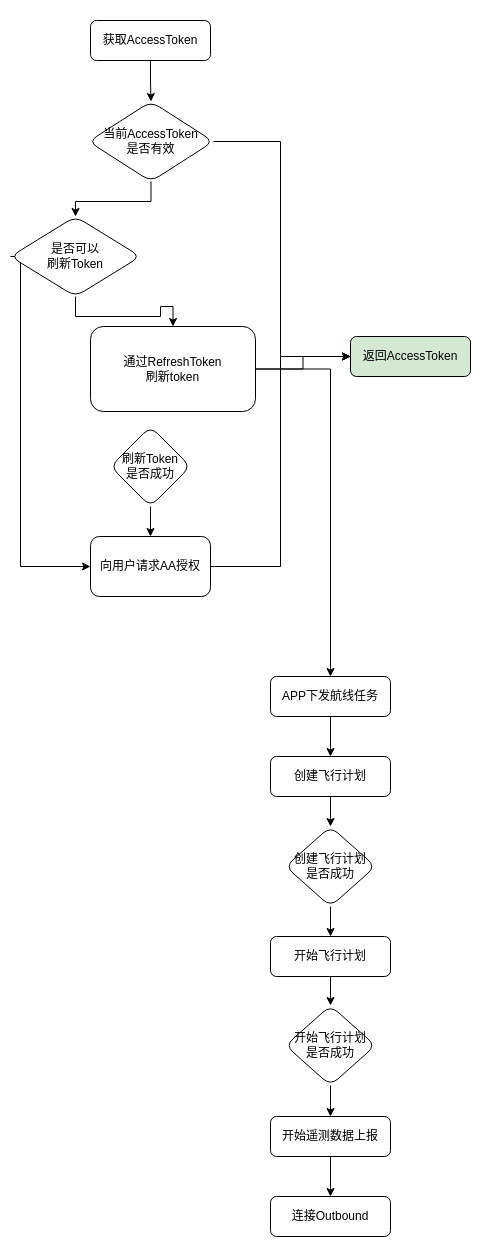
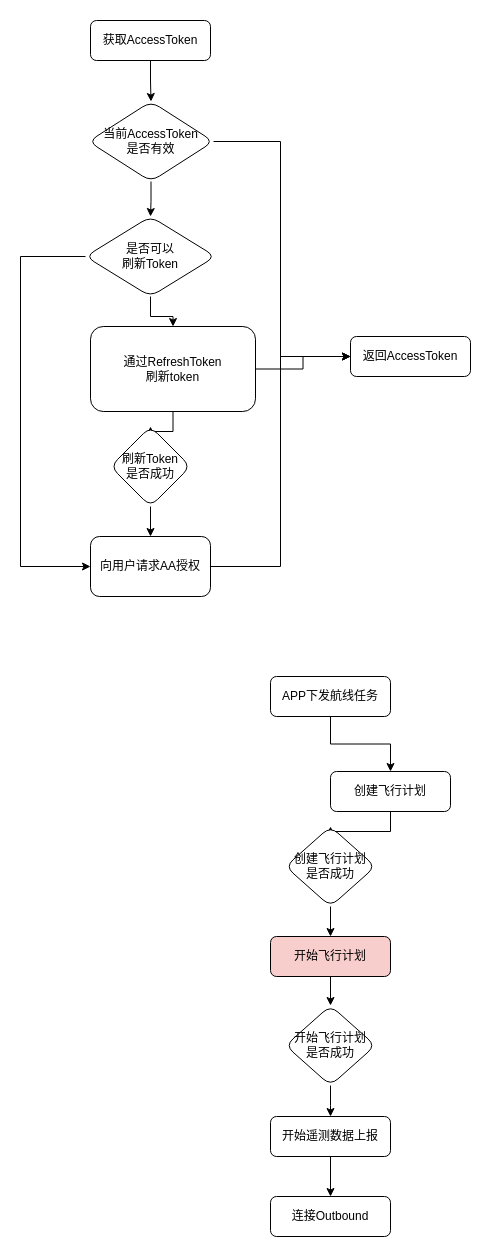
node "是否可以 刷新Token": moved (76, 257) -> (151, 257)
node "返回AccessToken": fillcolor #d5e8d4 -> #ffffff
edge "通过RefreshToken 刷新token" -> "APP下发航线任务": now "通过RefreshToken 刷新token" -> "刷新Token 是否成功"
node "创建飞行计划": moved (331, 777) -> (391, 792)
node "开始飞行计划": fillcolor #ffffff -> #f8cecc
